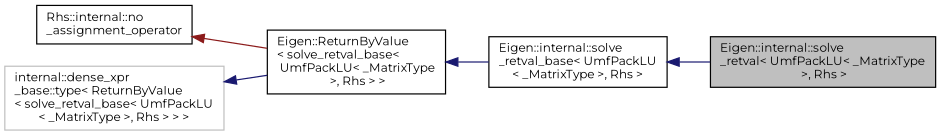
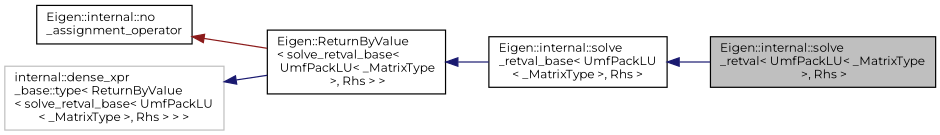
node "Rhs::internal::no _assignment_operator": label "Rhs::internal::no _assignment_operator" -> "Eigen::internal::no _assignment_operator"
